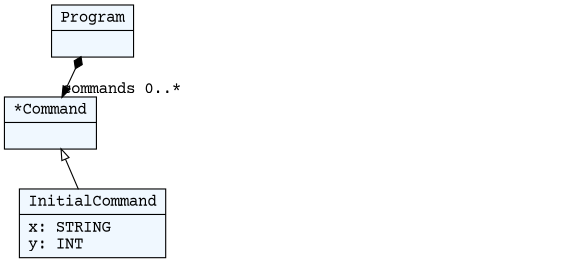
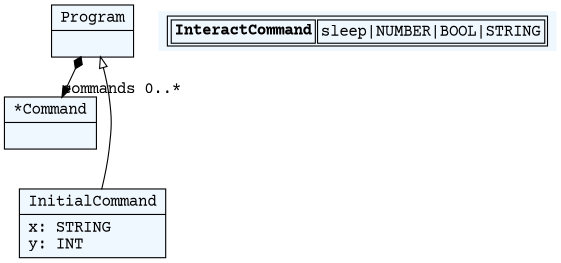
node "InteractCommand": added
edge "InitialCommand" -> "*Command": now "InitialCommand" -> "Program"
